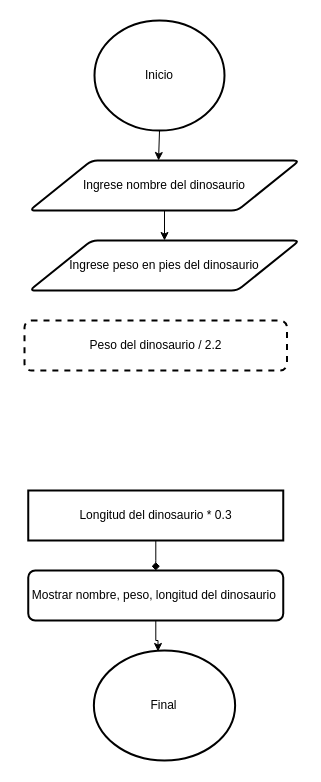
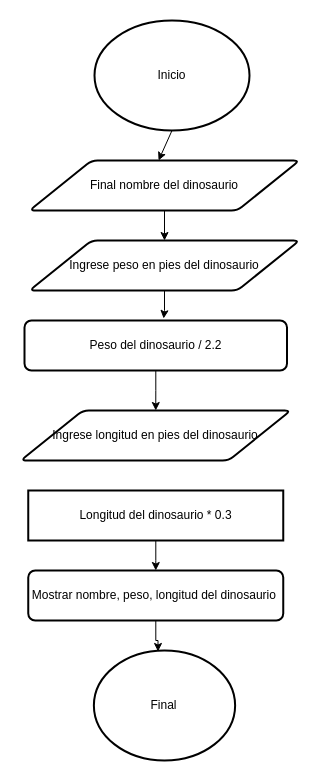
node "Inicio": size 130x110 -> 155x110
node "Ingrese nombre del dinosaurio": label "Ingrese nombre del dinosaurio" -> "Final nombre del dinosaurio"
edge "Ingrese peso en pies del dinosaurio" -> "Peso del dinosaurio / 2.2": added
node "Peso del dinosaurio / 2.2": style dashed -> solid
edge "Peso del dinosaurio / 2.2" -> "Ingrese longitud en pies del dinosaurio": added
node "Ingrese longitud en pies del dinosaurio": added
edge "Longitud del dinosaurio * 0.3" -> "Mostrar nombre, peso, longitud del dinosaurio": arrowhead diamond -> classic
